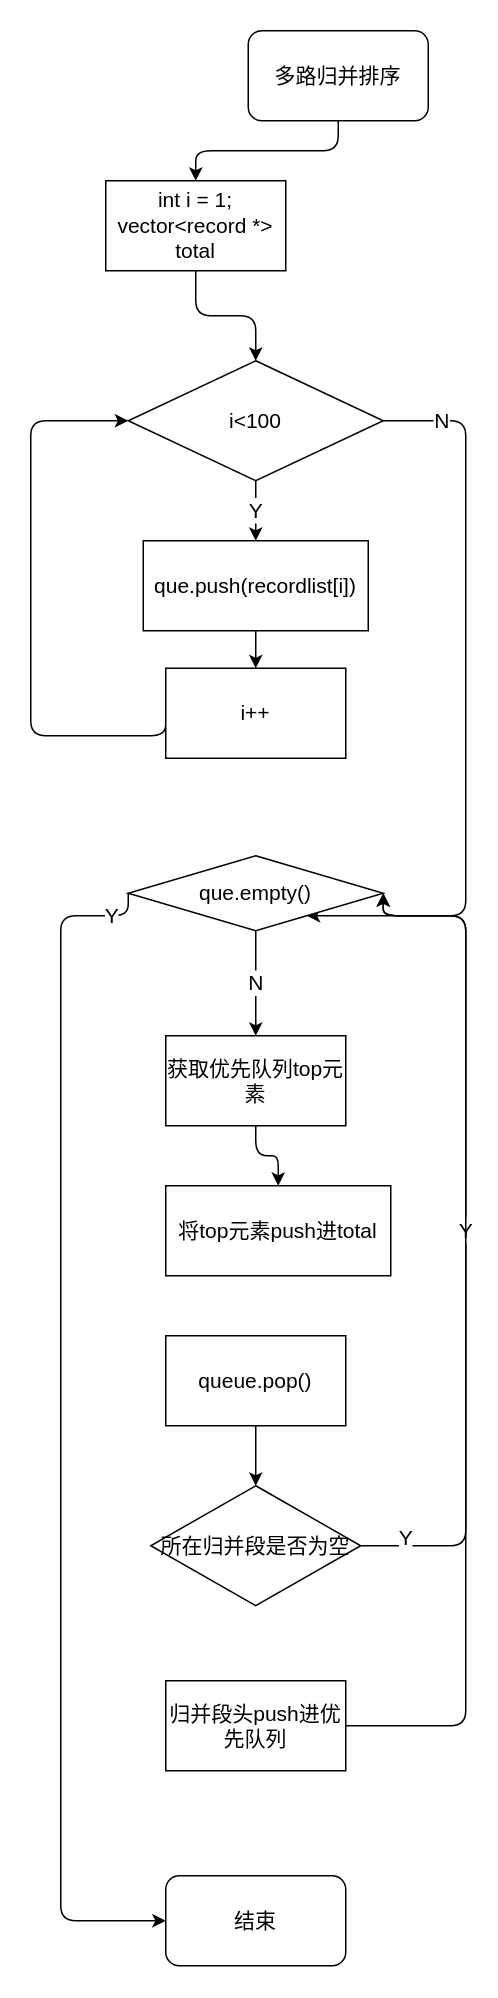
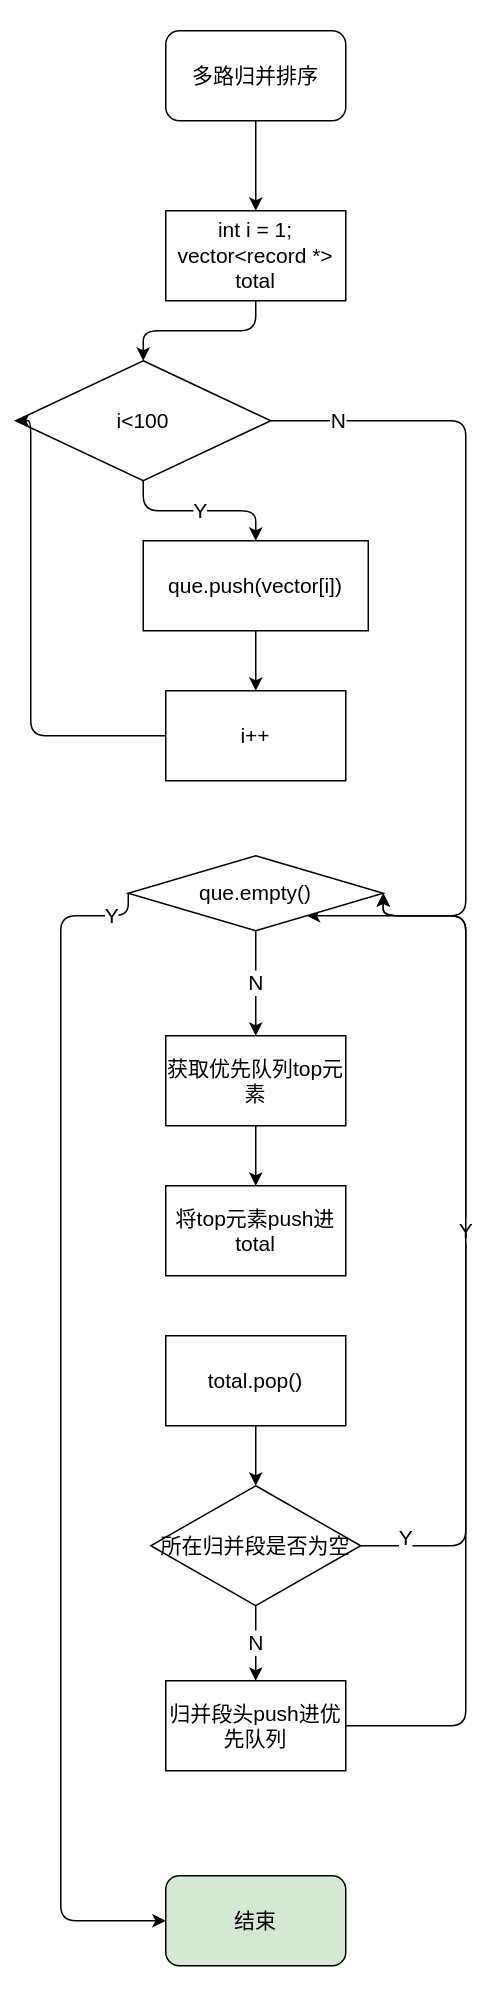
node "多路归并排序": moved (338, 76) -> (256, 76)
node "int i = 1; vector<record *> total": moved (196, 226) -> (256, 256)
node "i<100": moved (256, 421) -> (143, 421)
node "que.push(recordlist[i])": label "que.push(recordlist[i])" -> "que.push(vector[i])"
node "i++": moved (256, 713) -> (256, 736)
node "将top元素push进total": size 225x90 -> 180x90
node "queue.pop()": label "queue.pop()" -> "total.pop()"
edge "所在归并段是否为空" -> "归并段头push进优先队列": added, label "N"
node "结束": fillcolor #ffffff -> #d5e8d4
